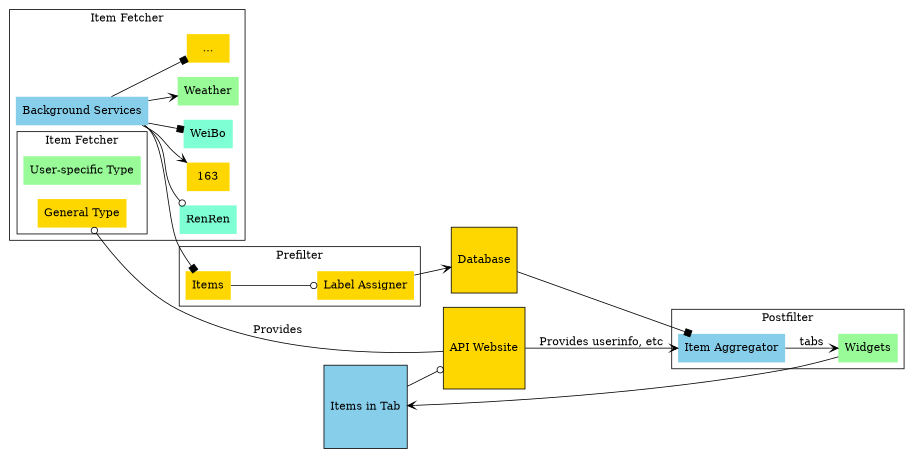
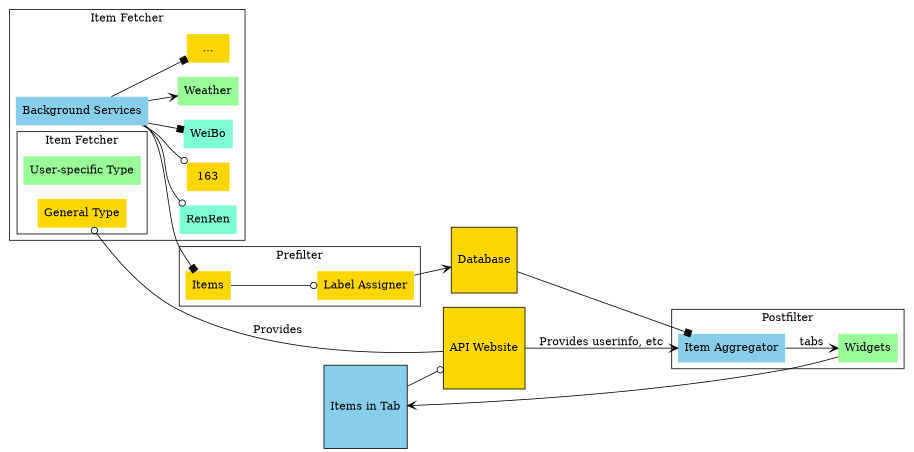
edge "Background Services" -> "163": arrowhead vee -> odot
